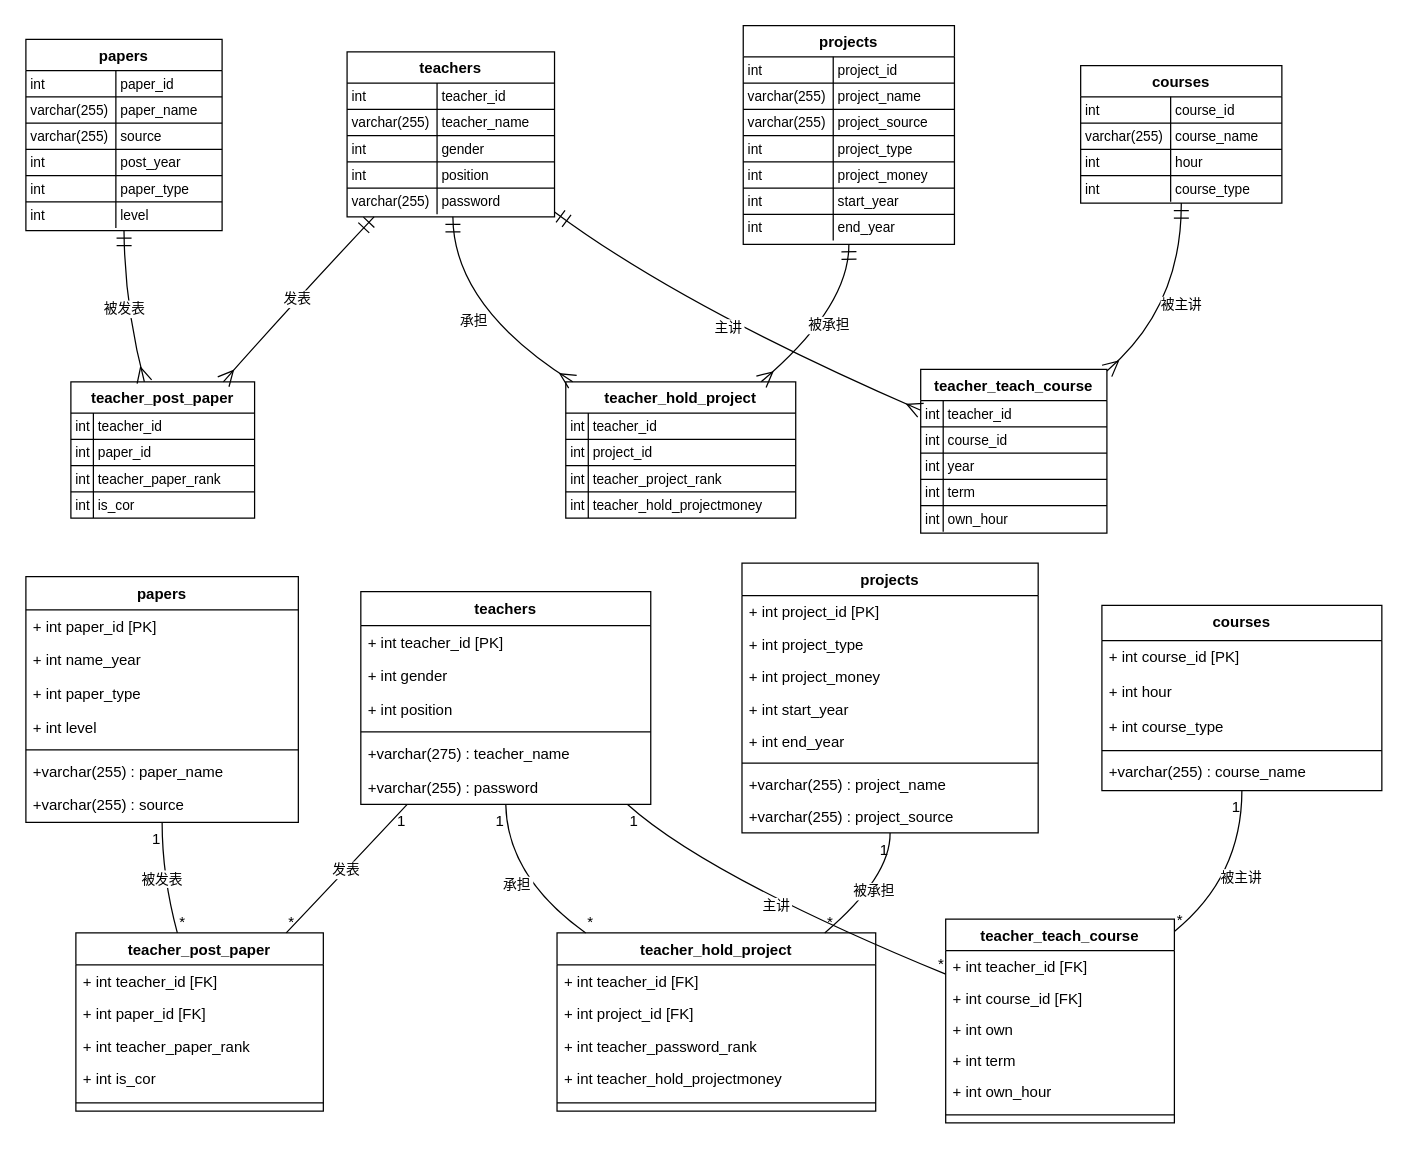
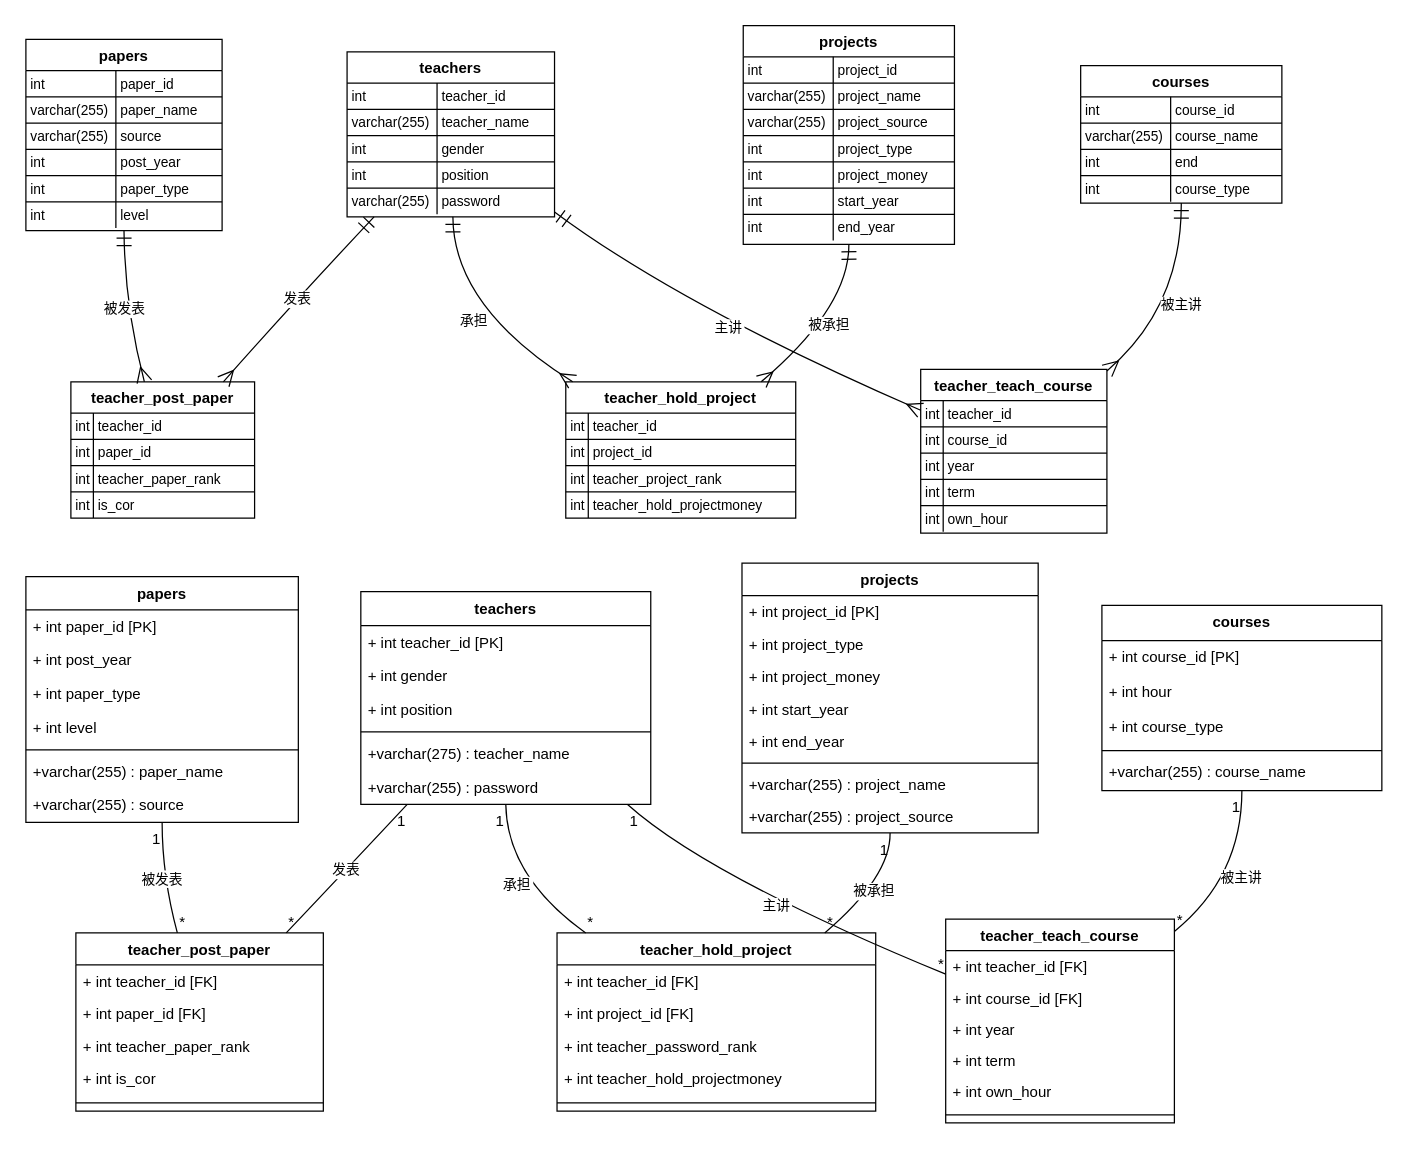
node "hour": label "hour" -> "end"
node "+ int name_year": label "+ int name_year" -> "+ int post_year"
node "+ int own": label "+ int own" -> "+ int year"
